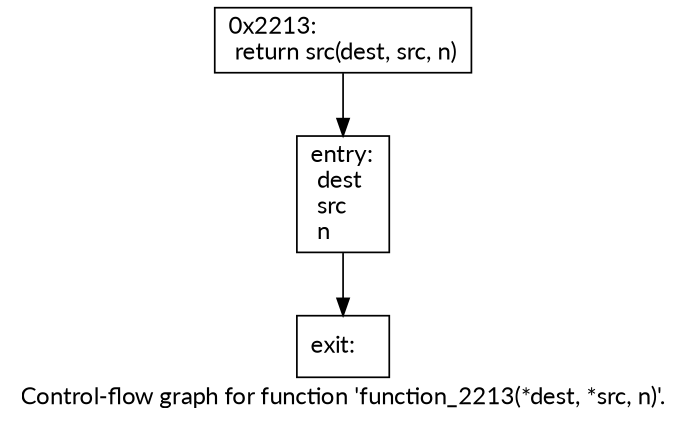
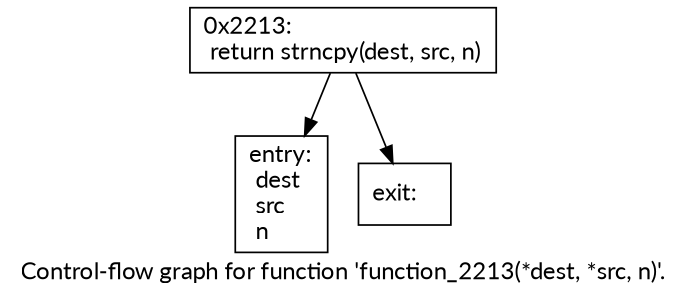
node "0x2213:": text "return src(dest, src, n)" -> "return strncpy(dest, src, n)"
edge "entry:" -> "exit:": now "0x2213:" -> "exit:"
